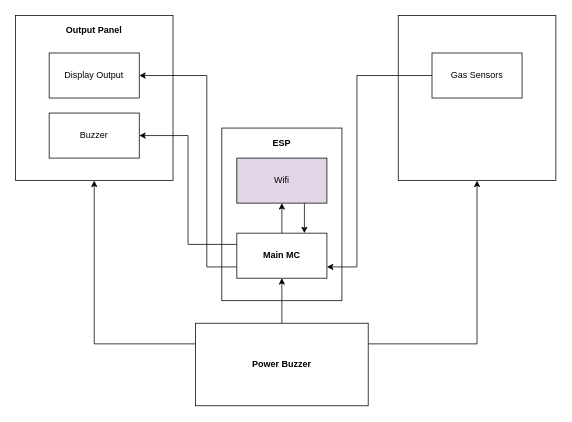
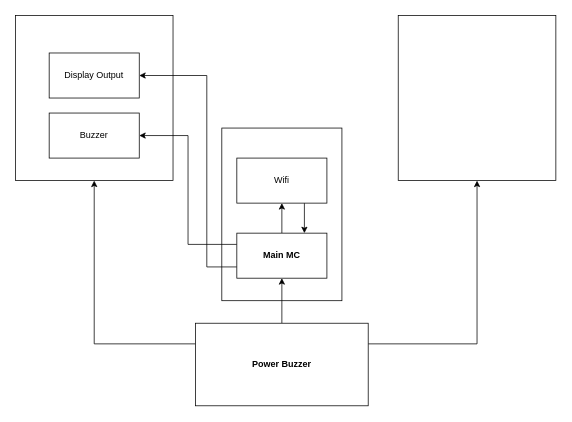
node "Output Panel": removed
edge "Gas Sensors" -> "Main MC": removed
node "Gas Sensors": removed
node "ESP": removed
node "Wifi": fillcolor #e1d5e7 -> #ffffff
